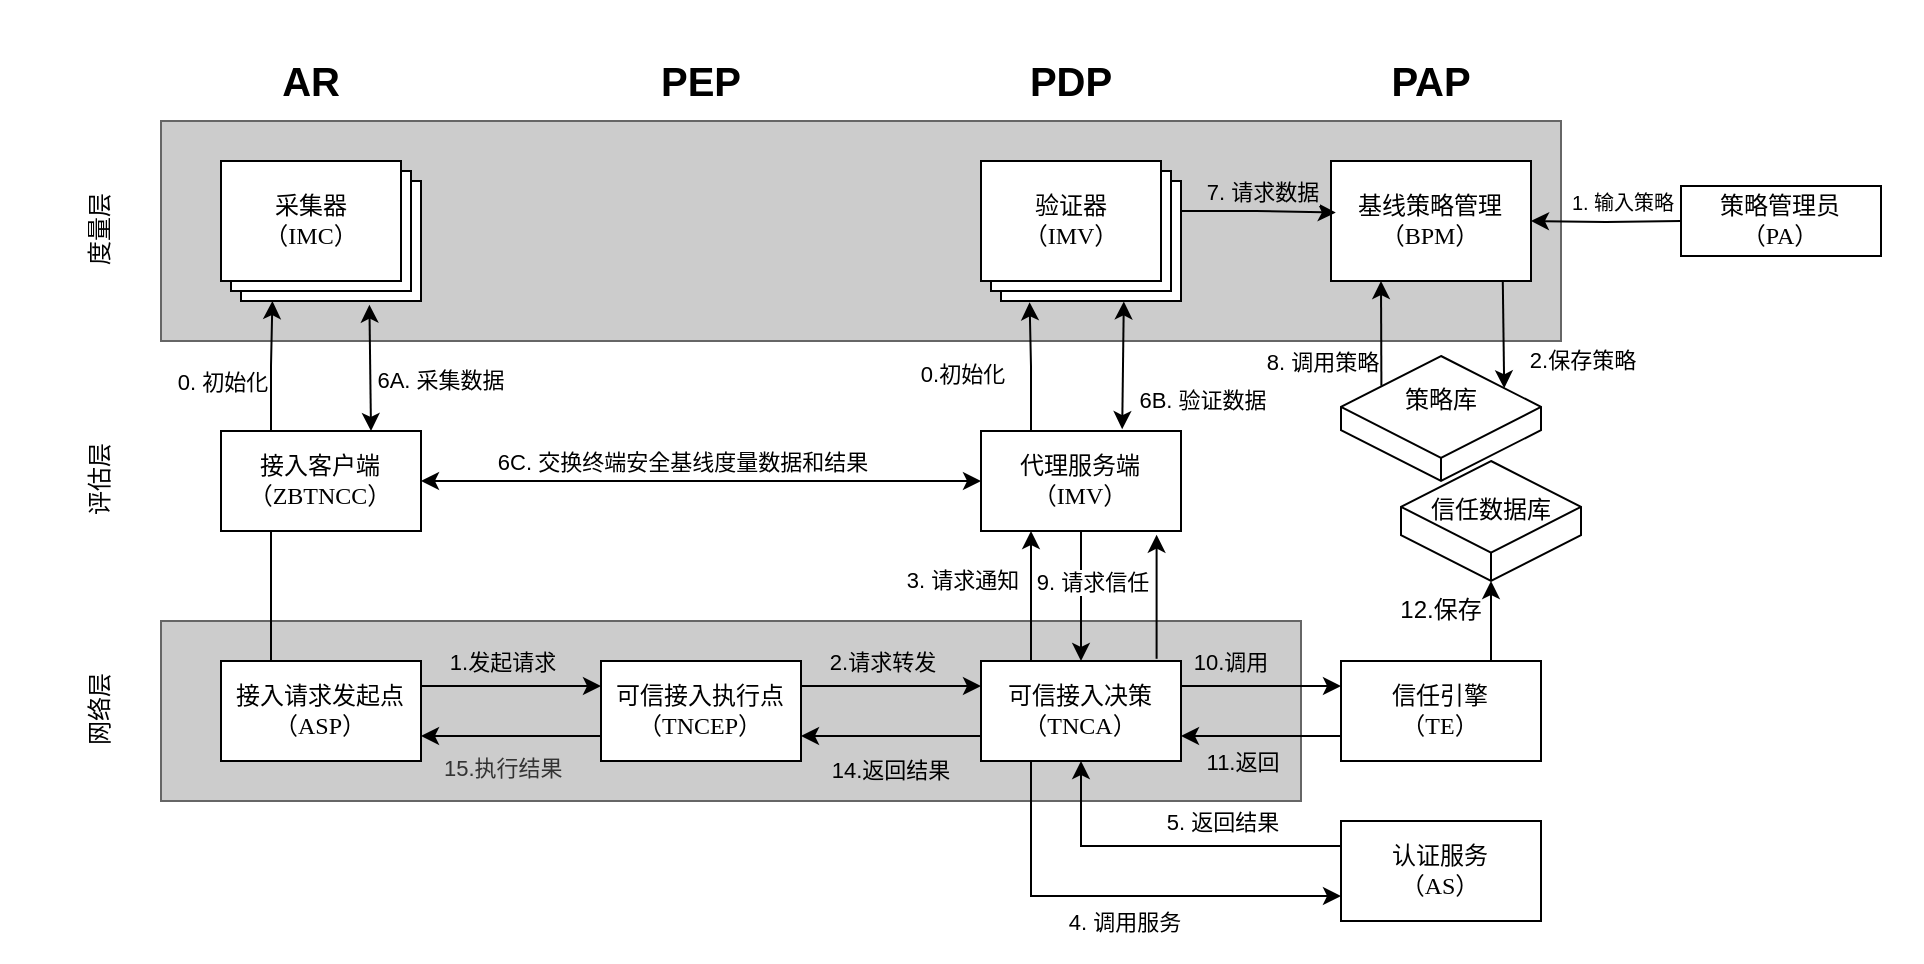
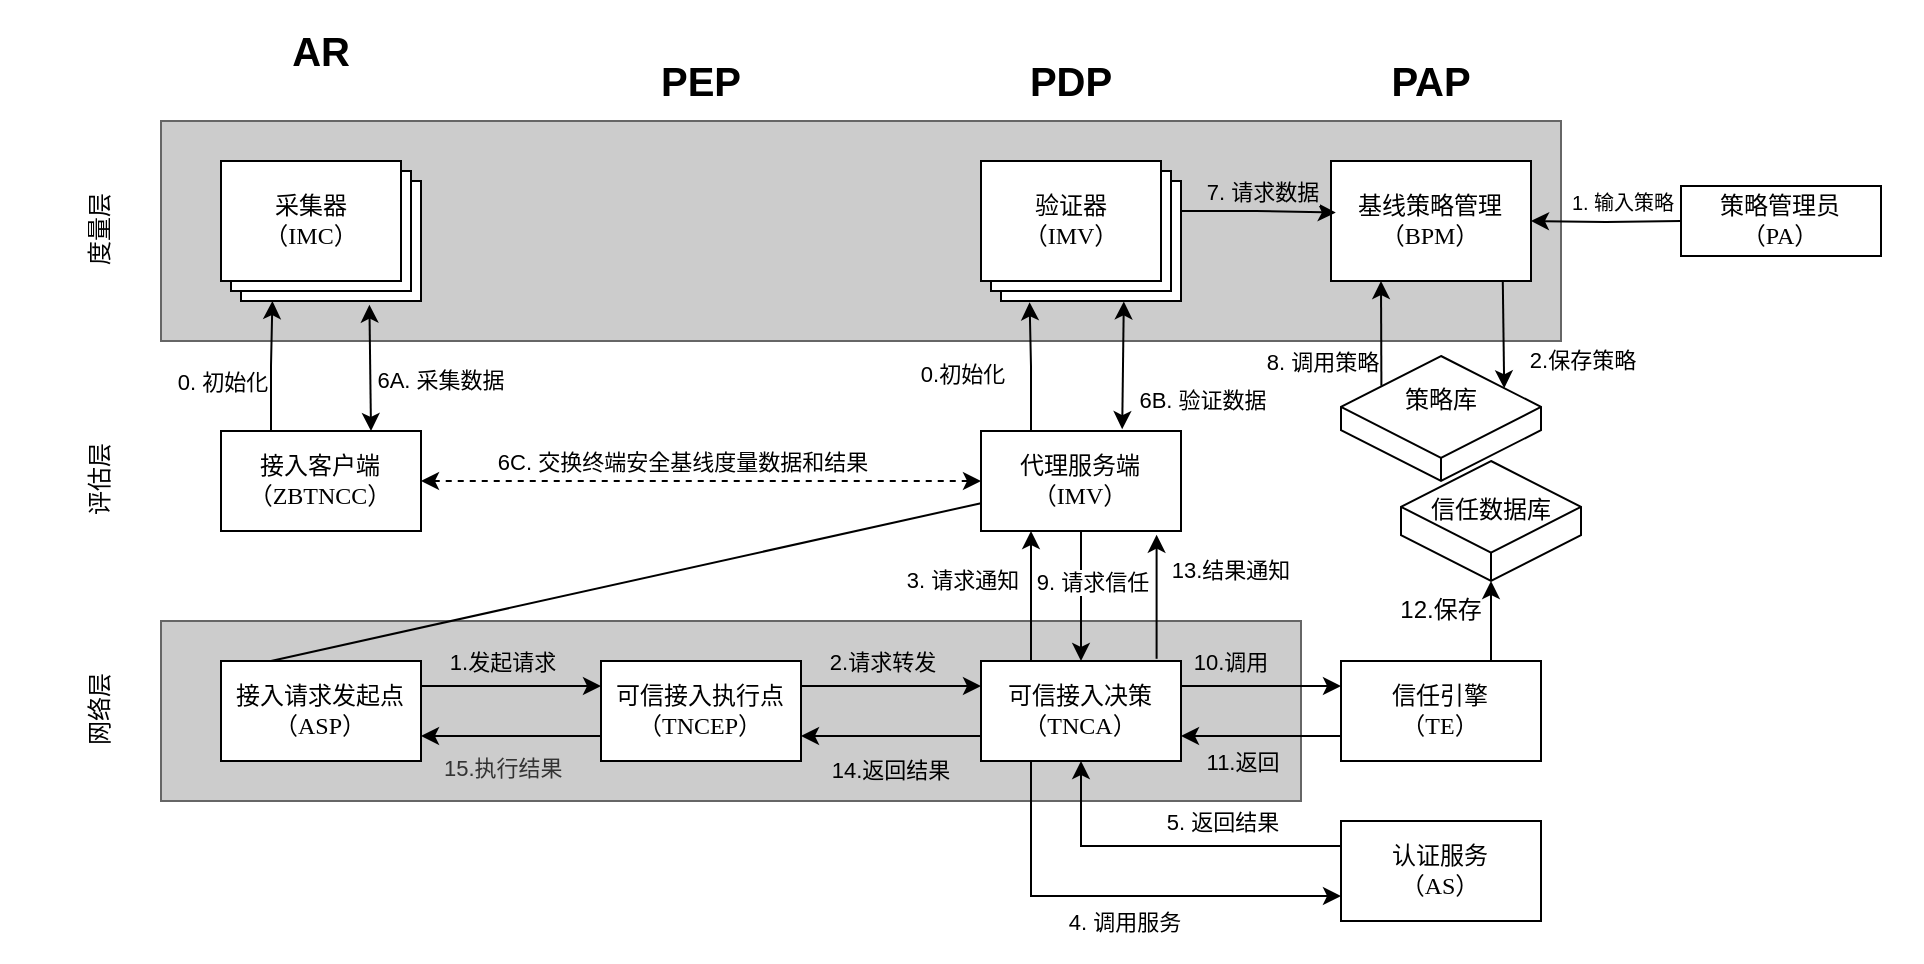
node "AR": moved (311, 81) -> (321, 51)
edge "接入客户端 （ZBTNCC）" -- "代理服务端 （IMV）": style solid -> dashed
node "13.结果通知": added
edge "接入客户端 （ZBTNCC）" -- "接入请求发起点 （ASP）": now "代理服务端 （IMV）" -- "接入请求发起点 （ASP）"
